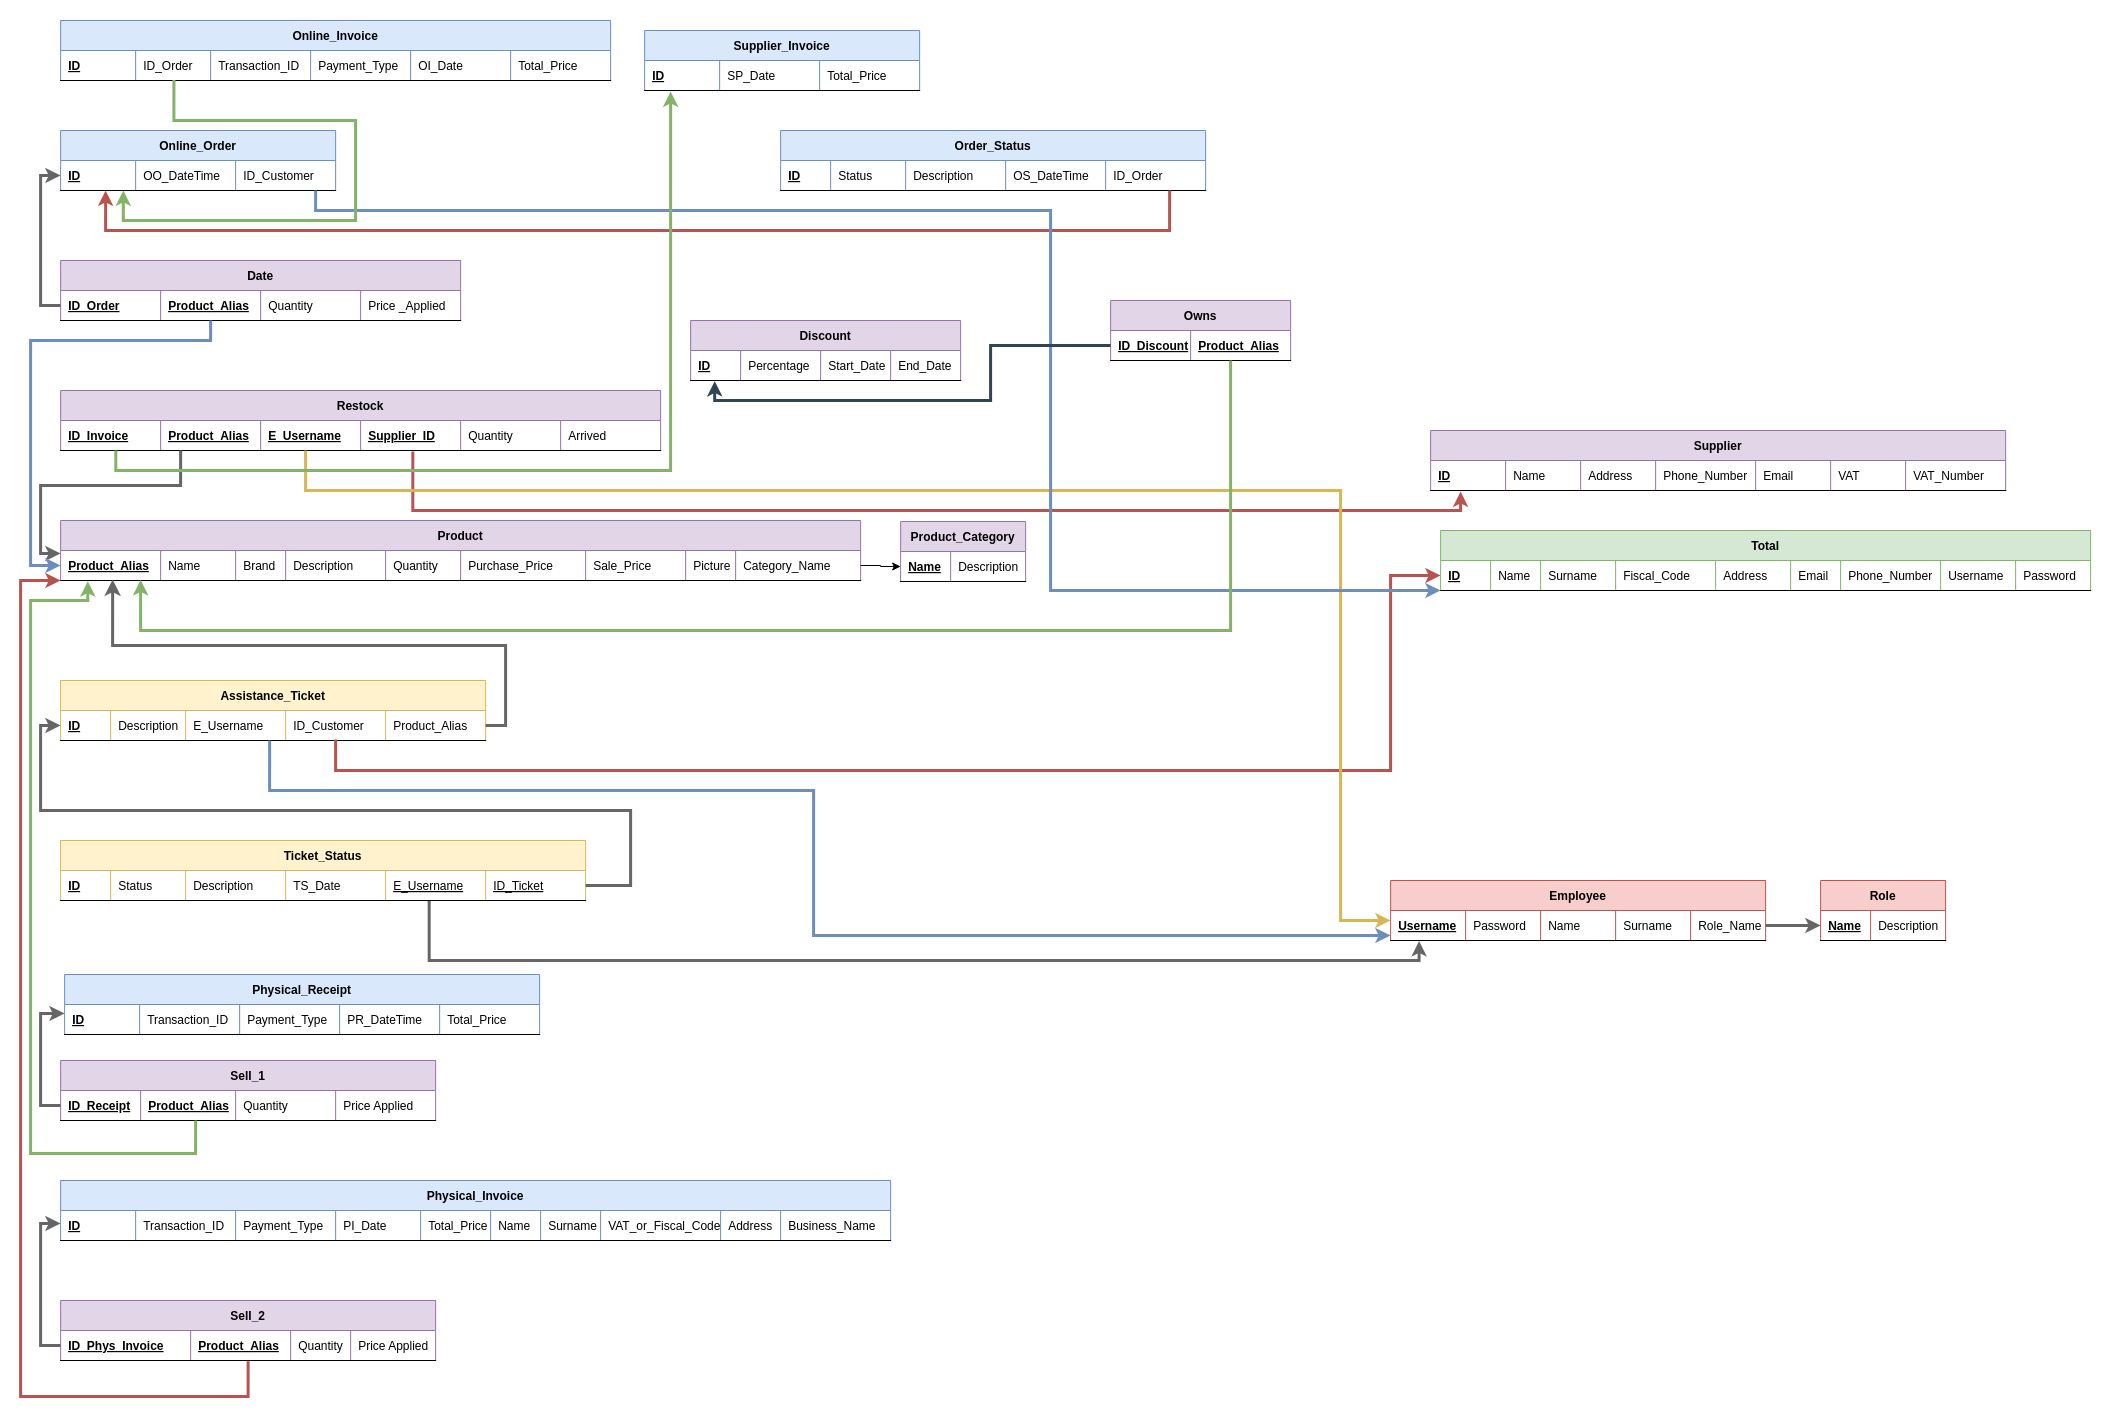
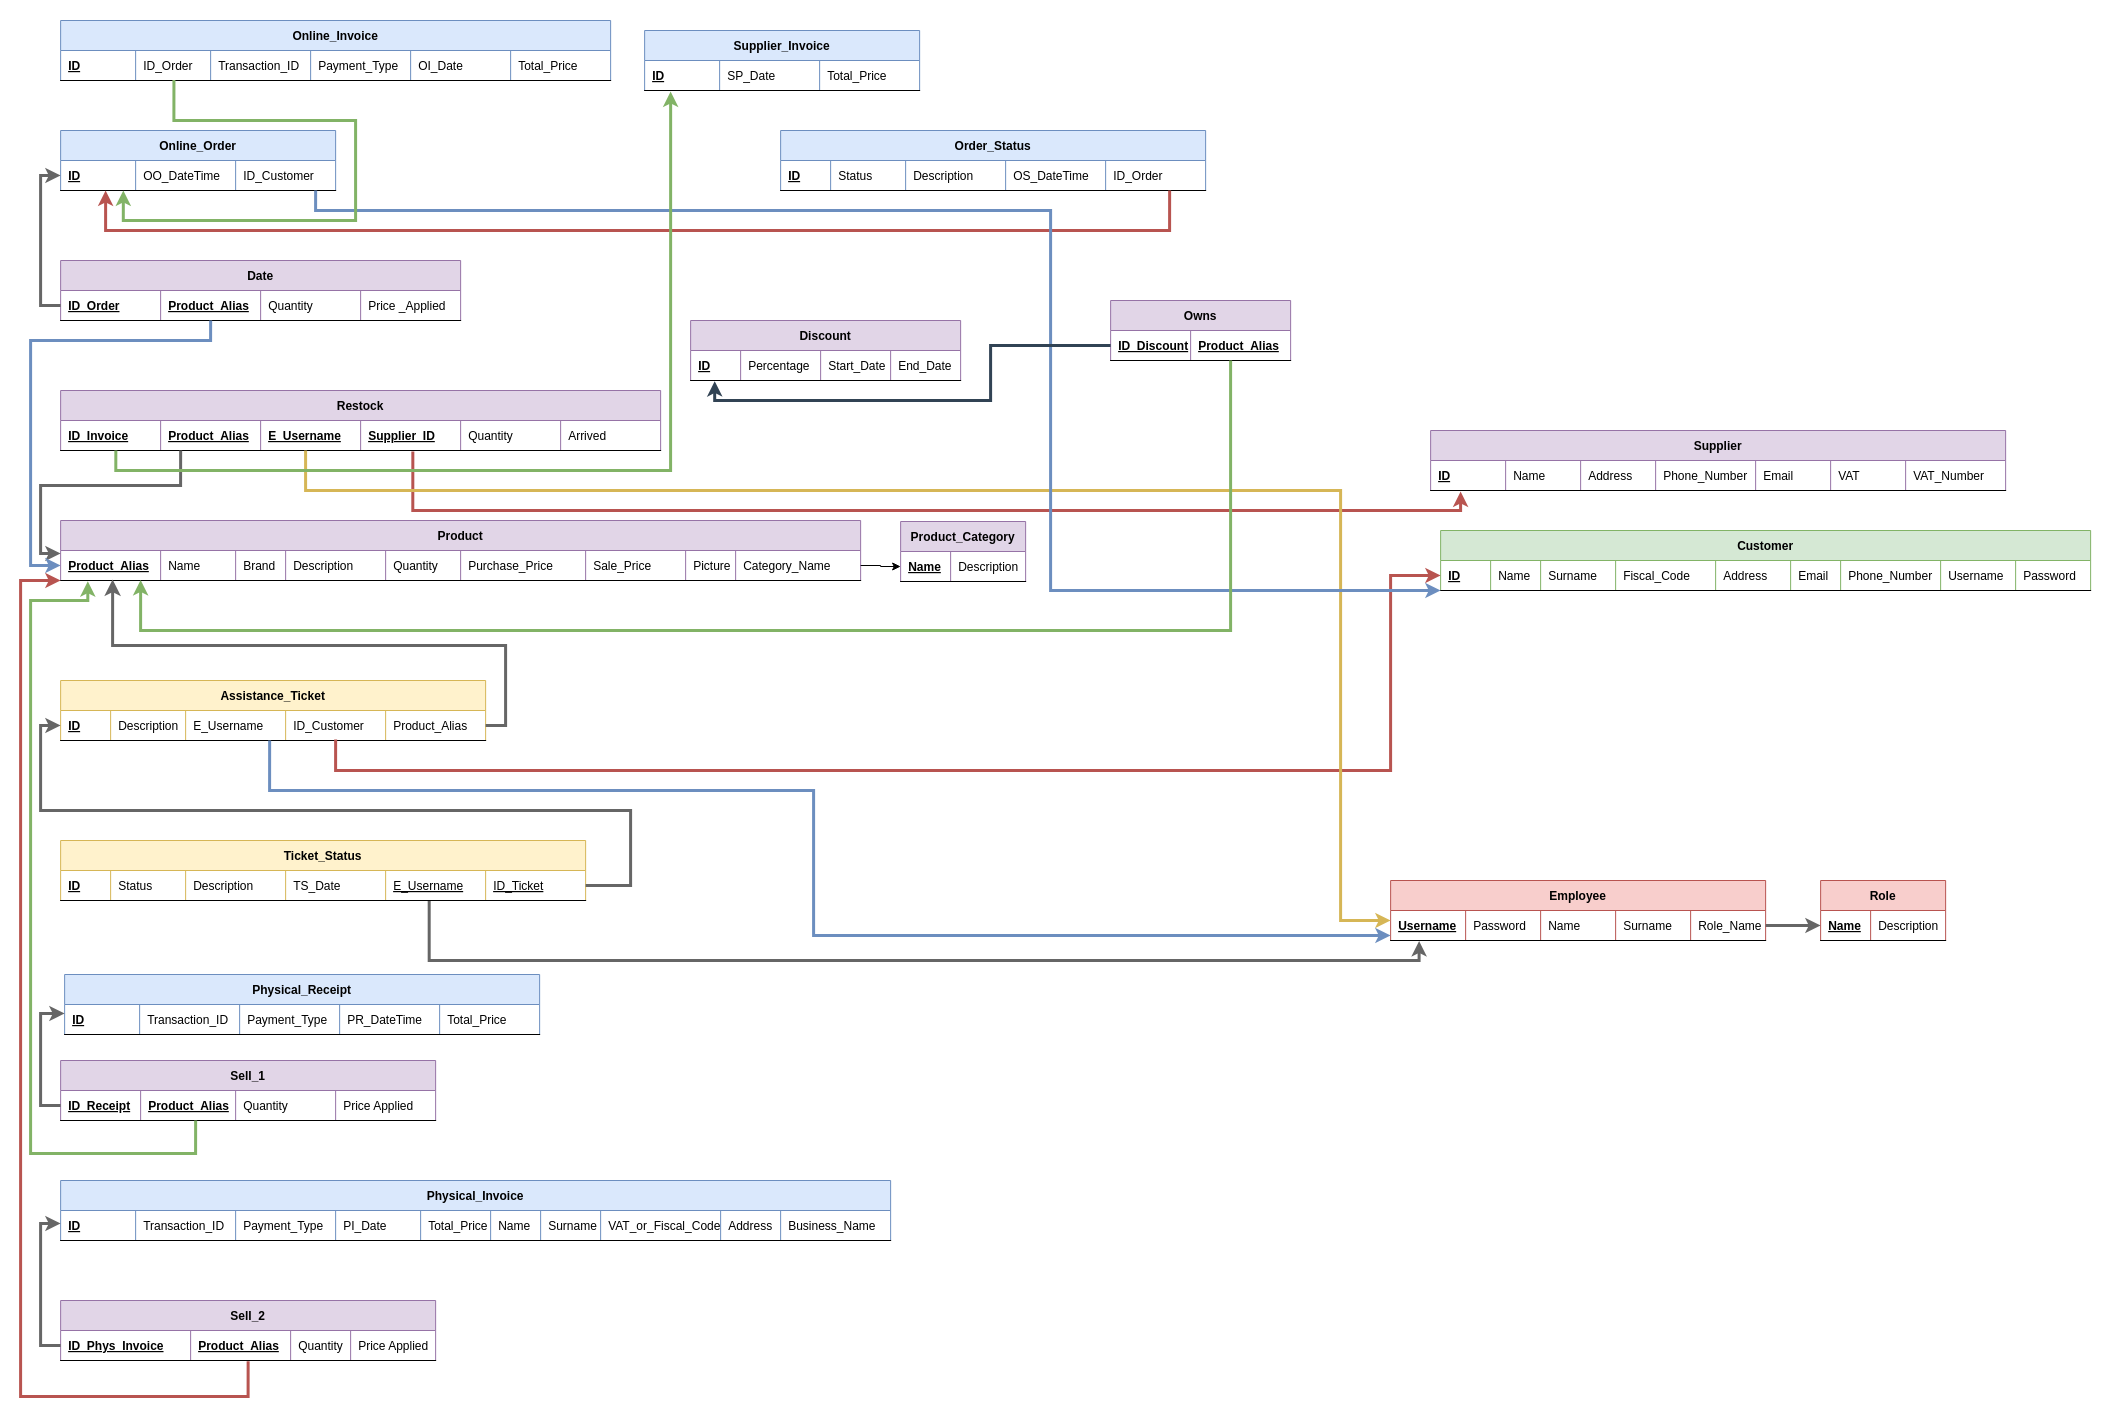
node "Total": label "Total" -> "Customer"
